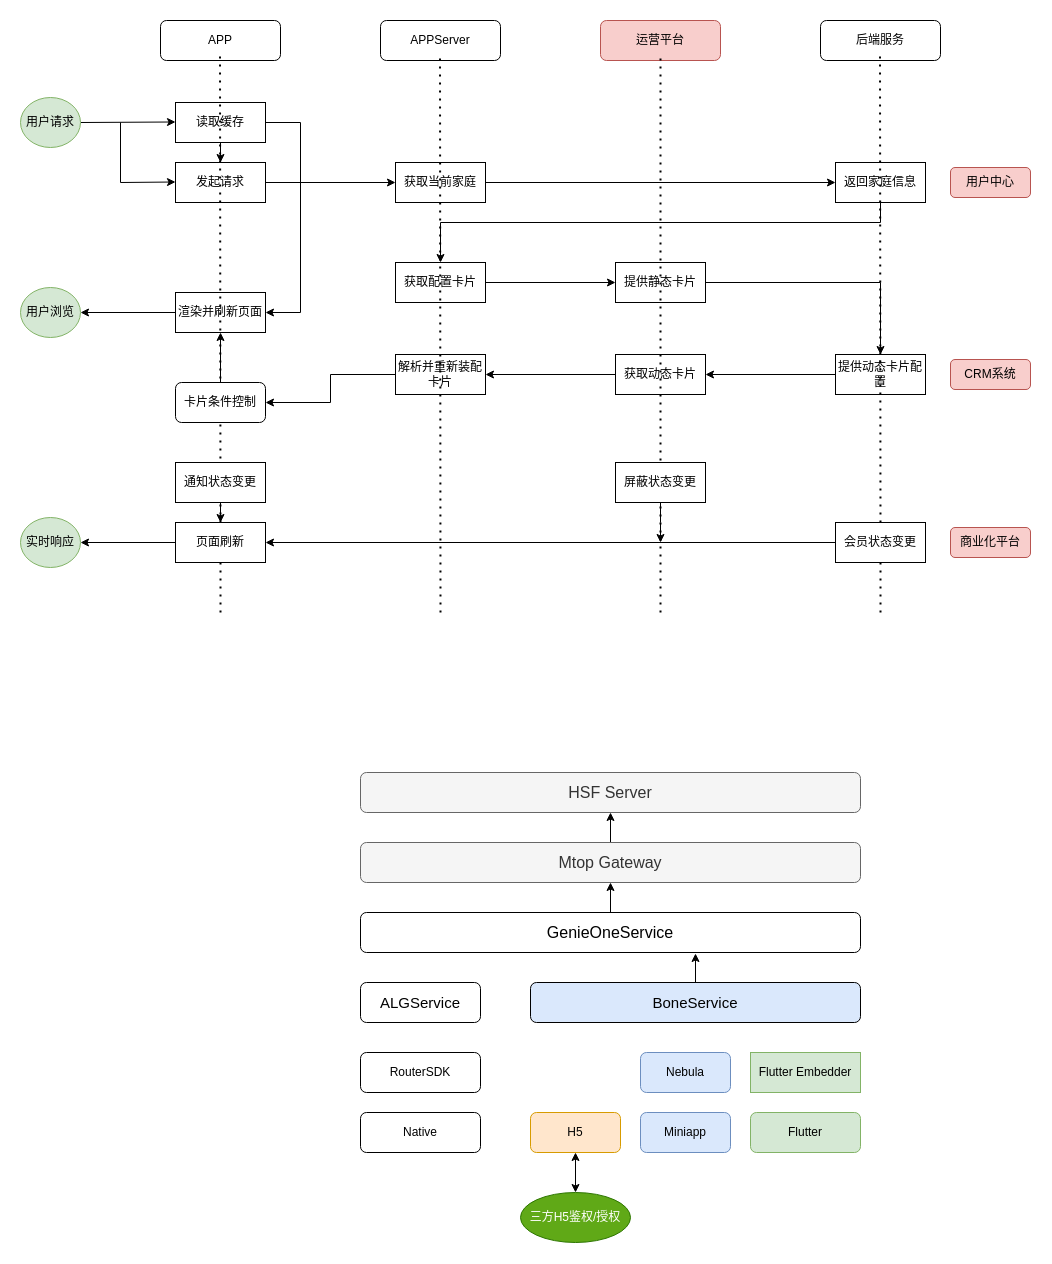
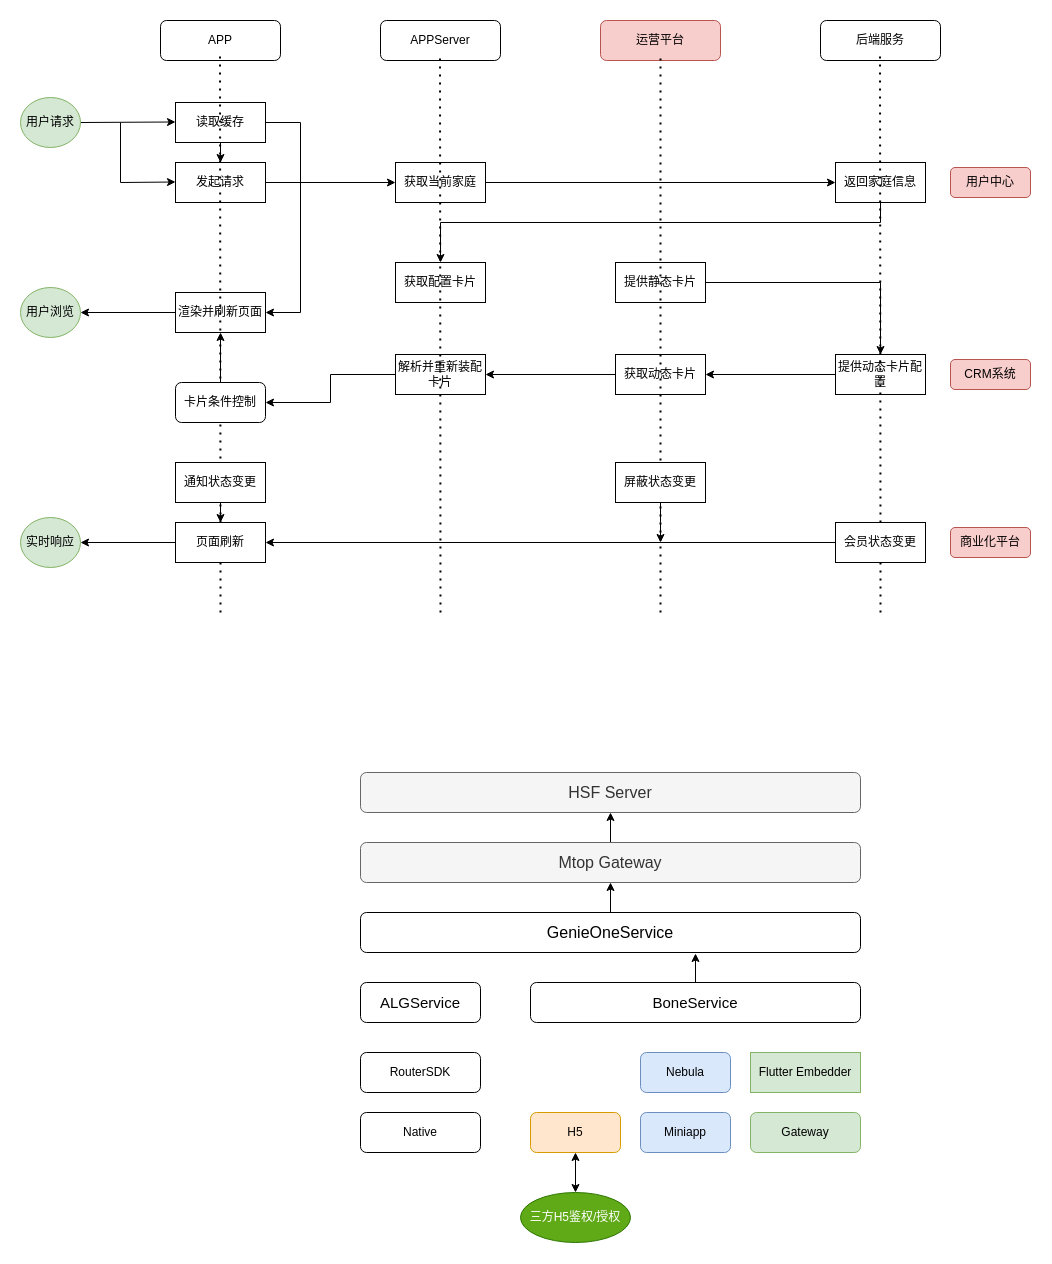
edge "获取配置卡片" -> "提供静态卡片": removed
node "BoneService": fillcolor #dae8fc -> #ffffff
node "Flutter": label "Flutter" -> "Gateway"
